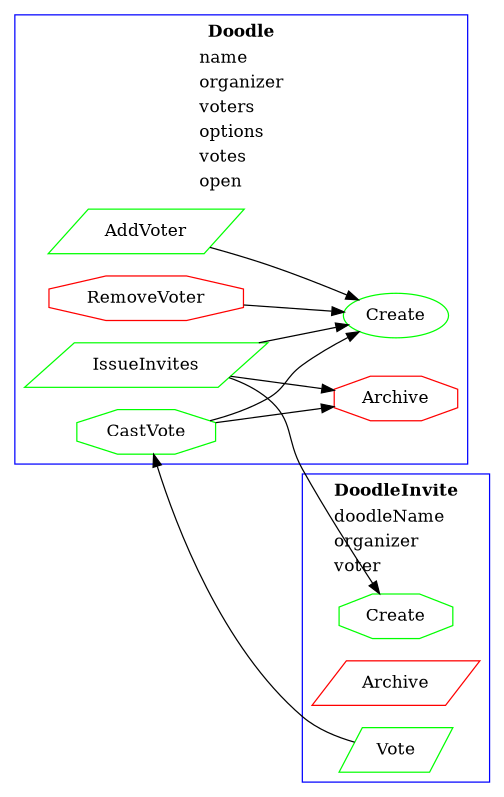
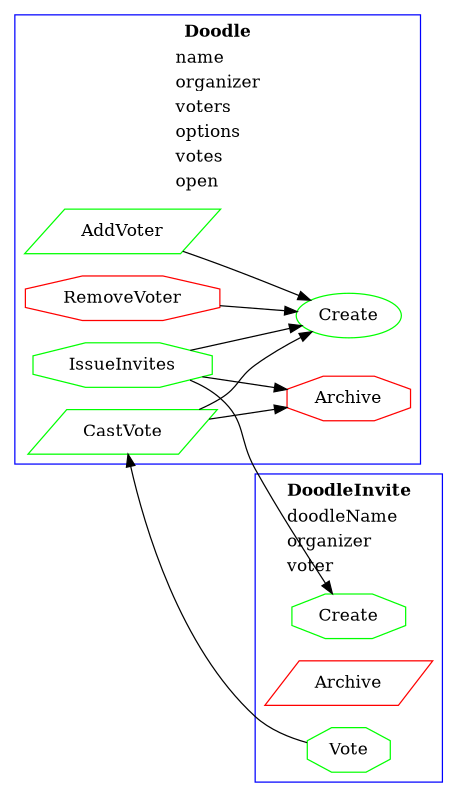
node "IssueInvites": shape parallelogram -> octagon
node "CastVote": shape octagon -> parallelogram
node "Vote": shape parallelogram -> octagon
